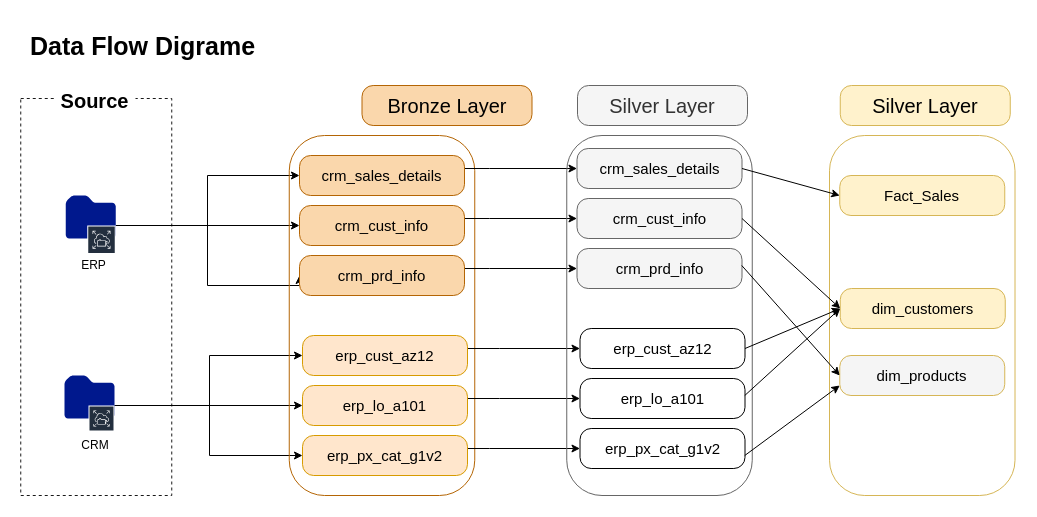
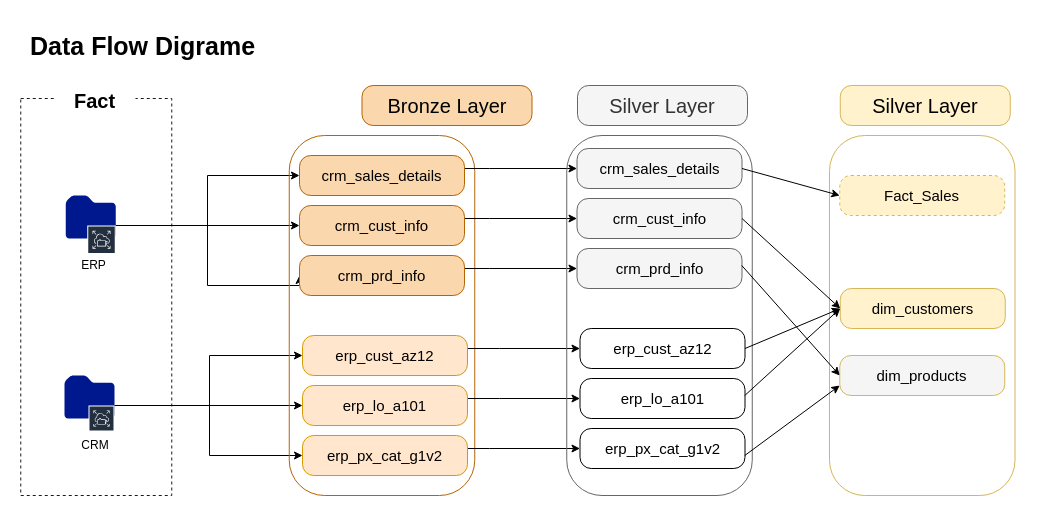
node "Source": label "Source" -> "Fact"
node "Fact_Sales": style solid -> dashed
